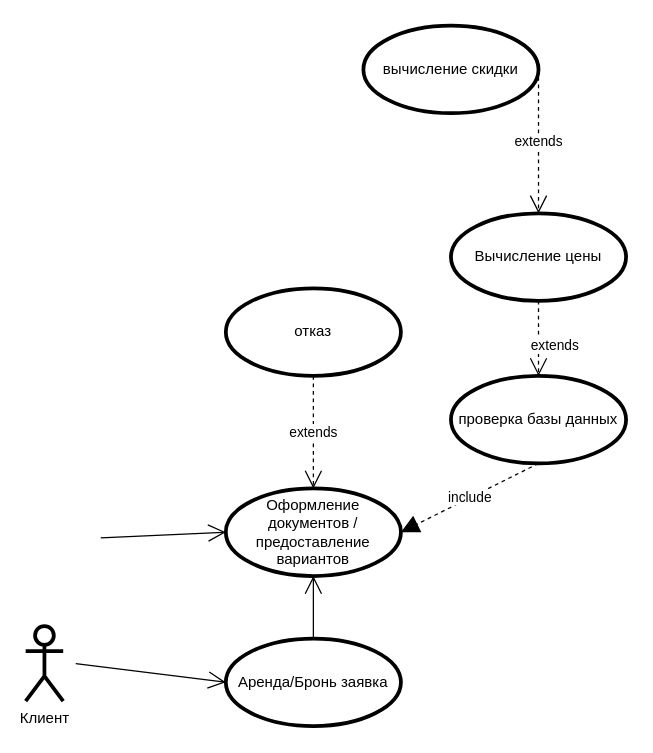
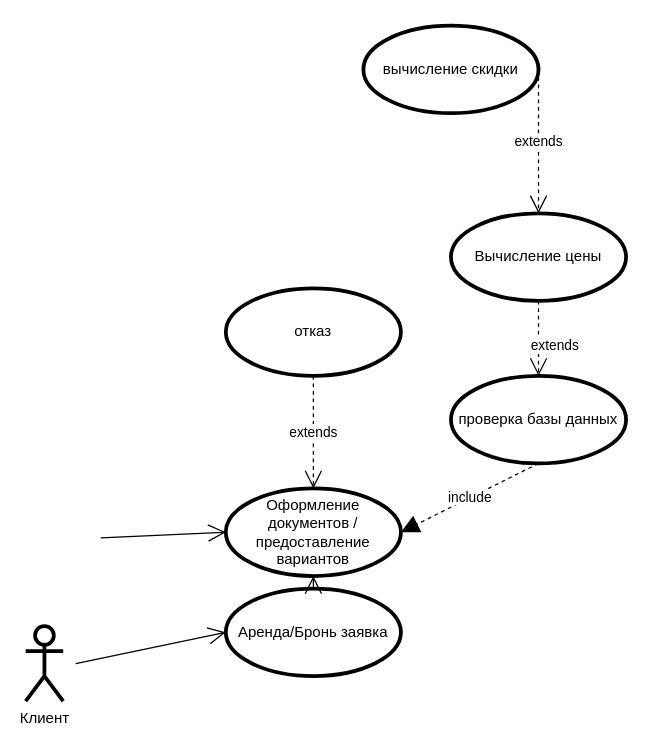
node "Аренда/Бронь заявка": moved (313, 682) -> (313, 632)
